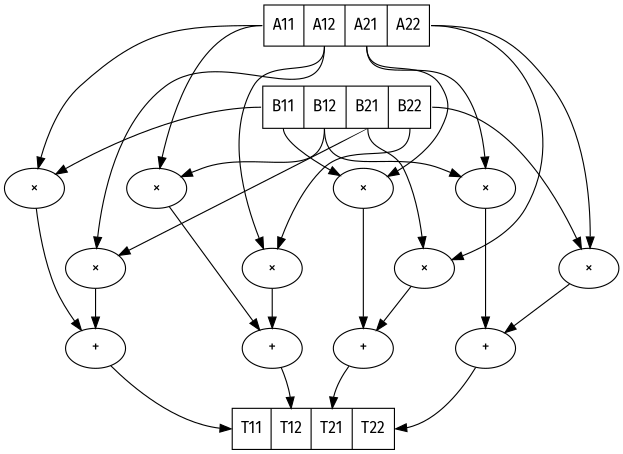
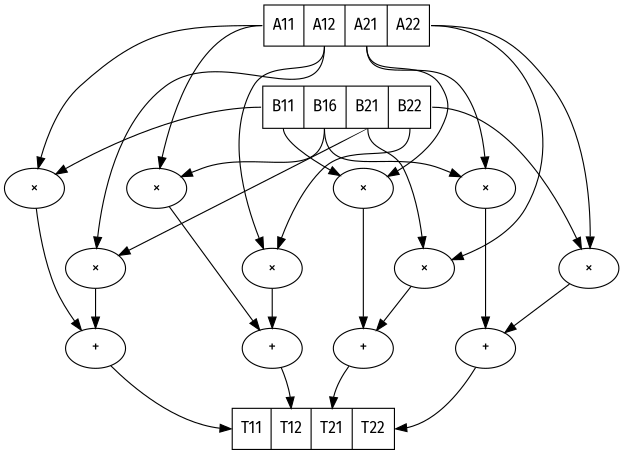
node "B11": text "B12" -> "B16"
